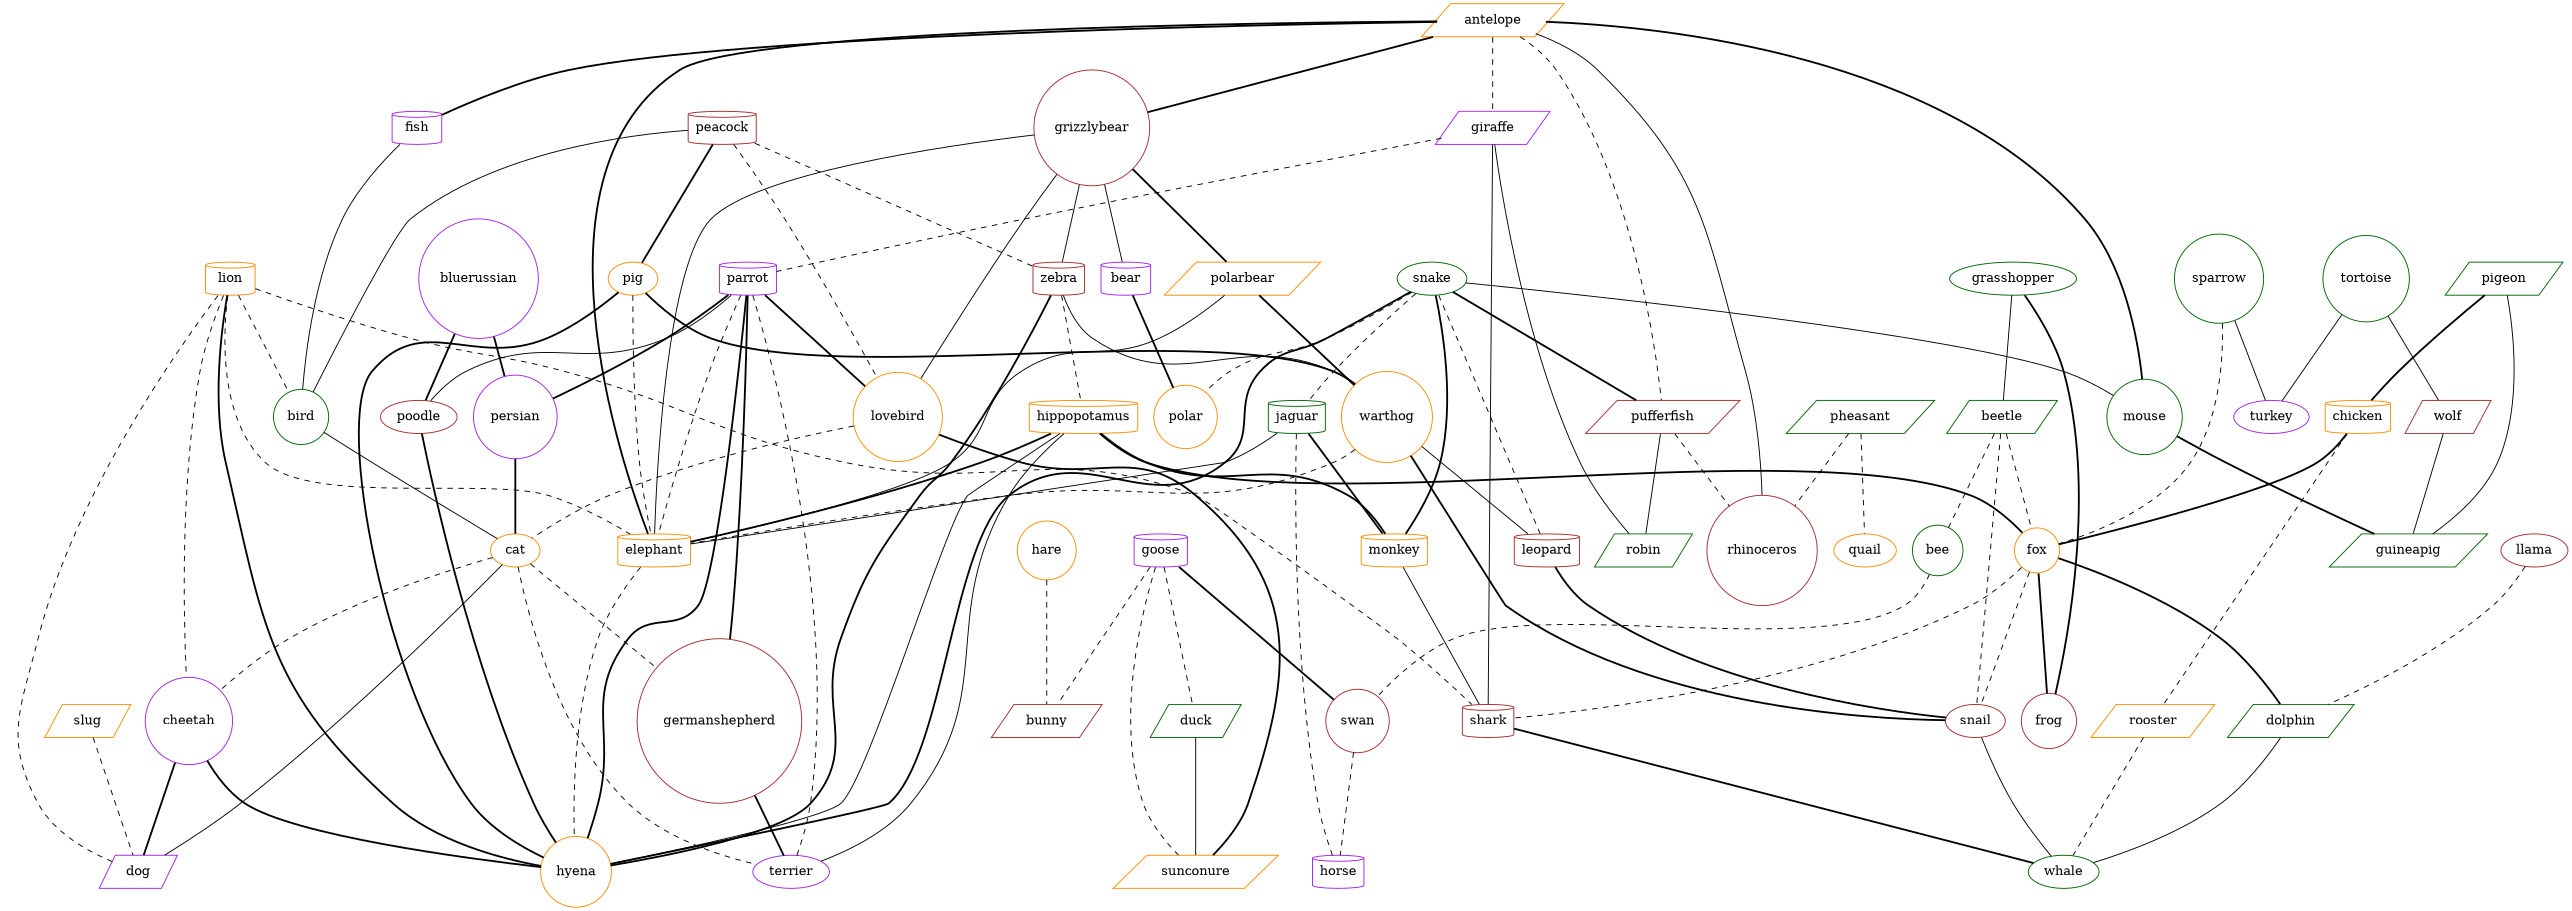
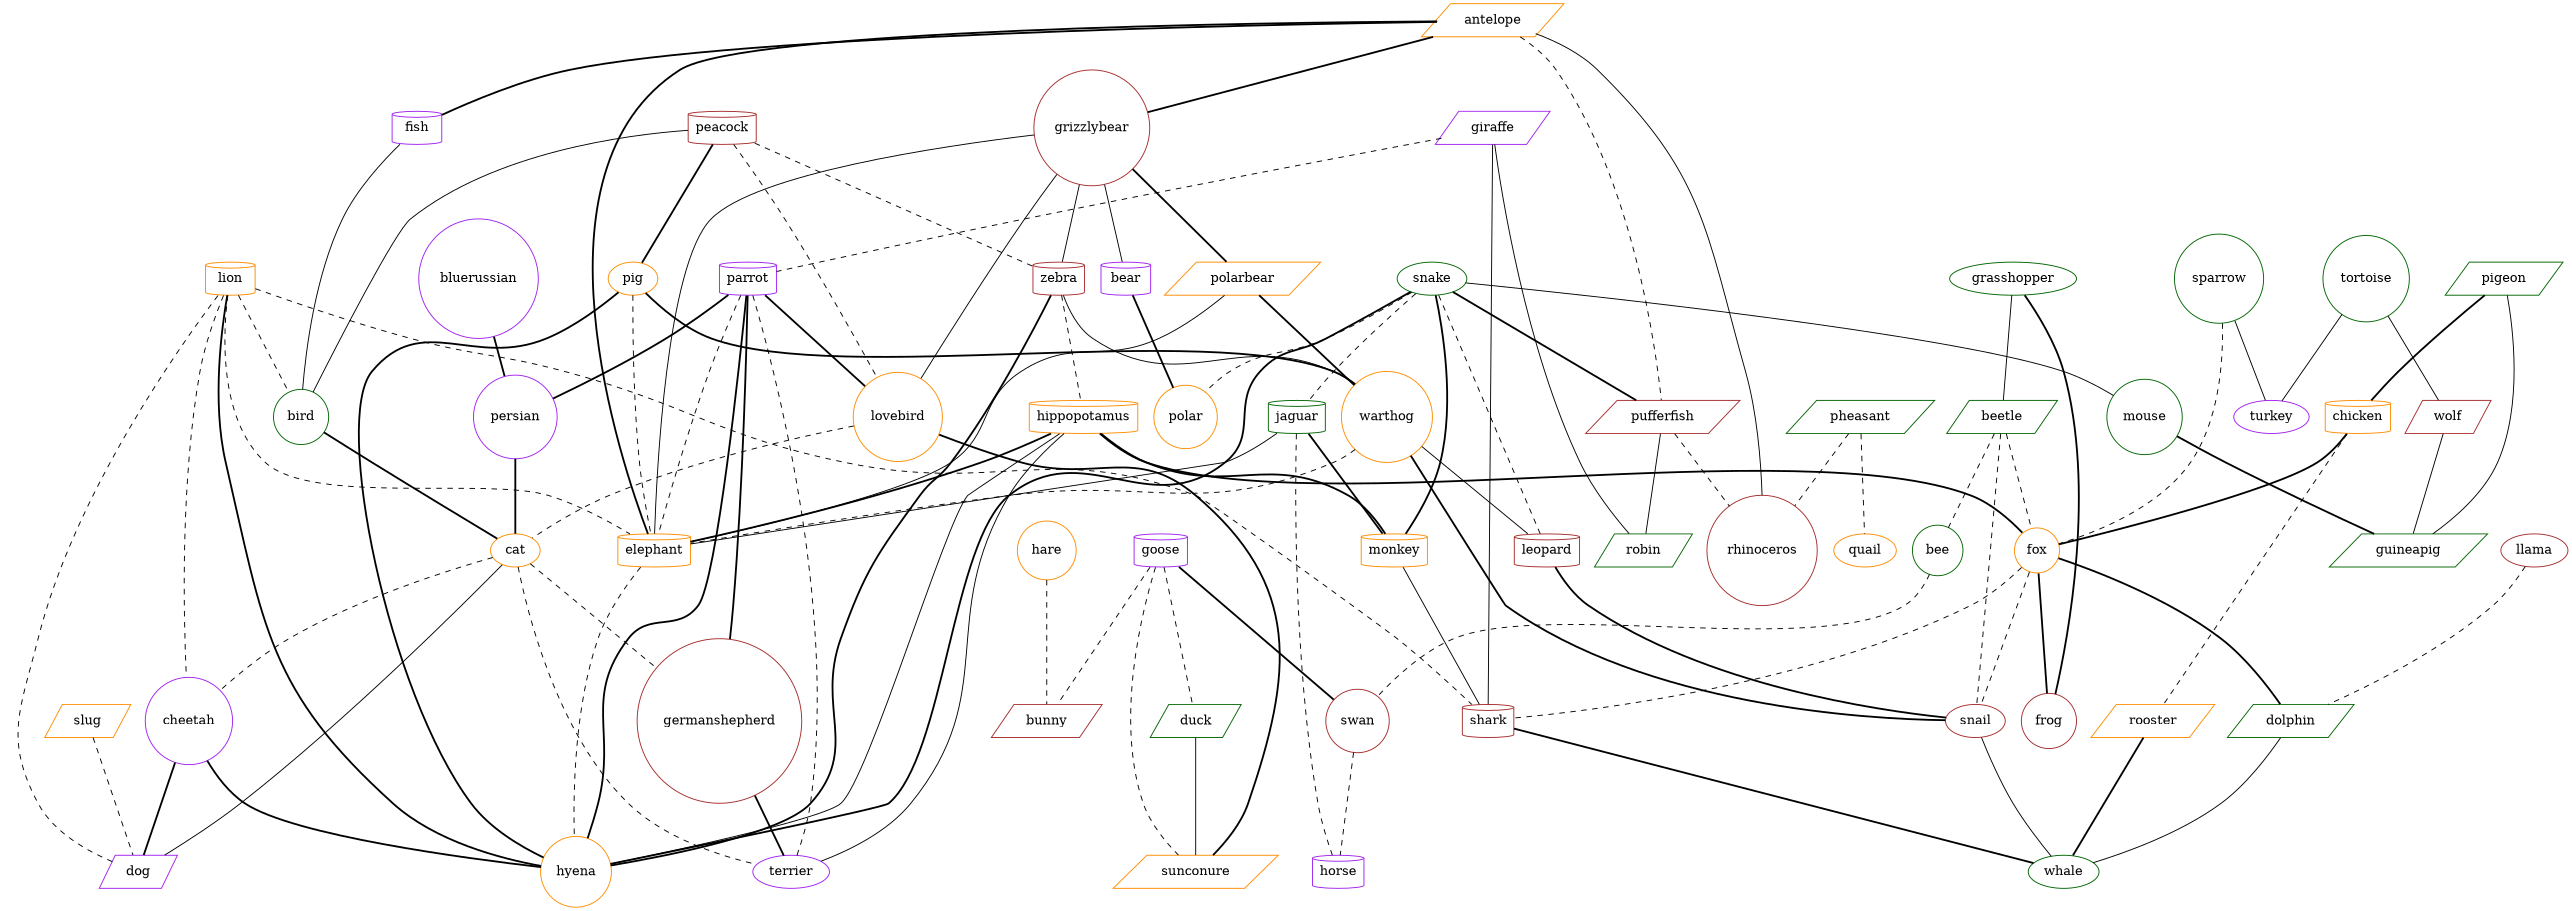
edge "antelope" -- "giraffe": removed
edge "antelope" -- "mouse": removed
node "poodle": removed
edge "bird" -- "cat": style solid -> bold
edge "rooster" -- "whale": style dashed -> bold
